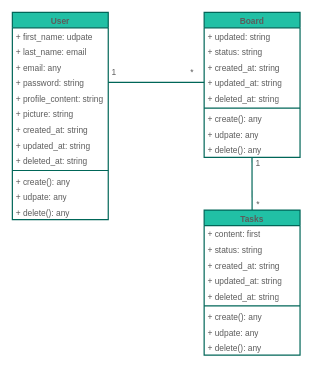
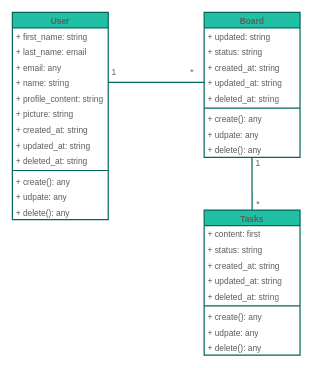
node "+ first_name: udpate": label "+ first_name: udpate" -> "+ first_name: string"
node "+ password: string": label "+ password: string" -> "+ name: string"
